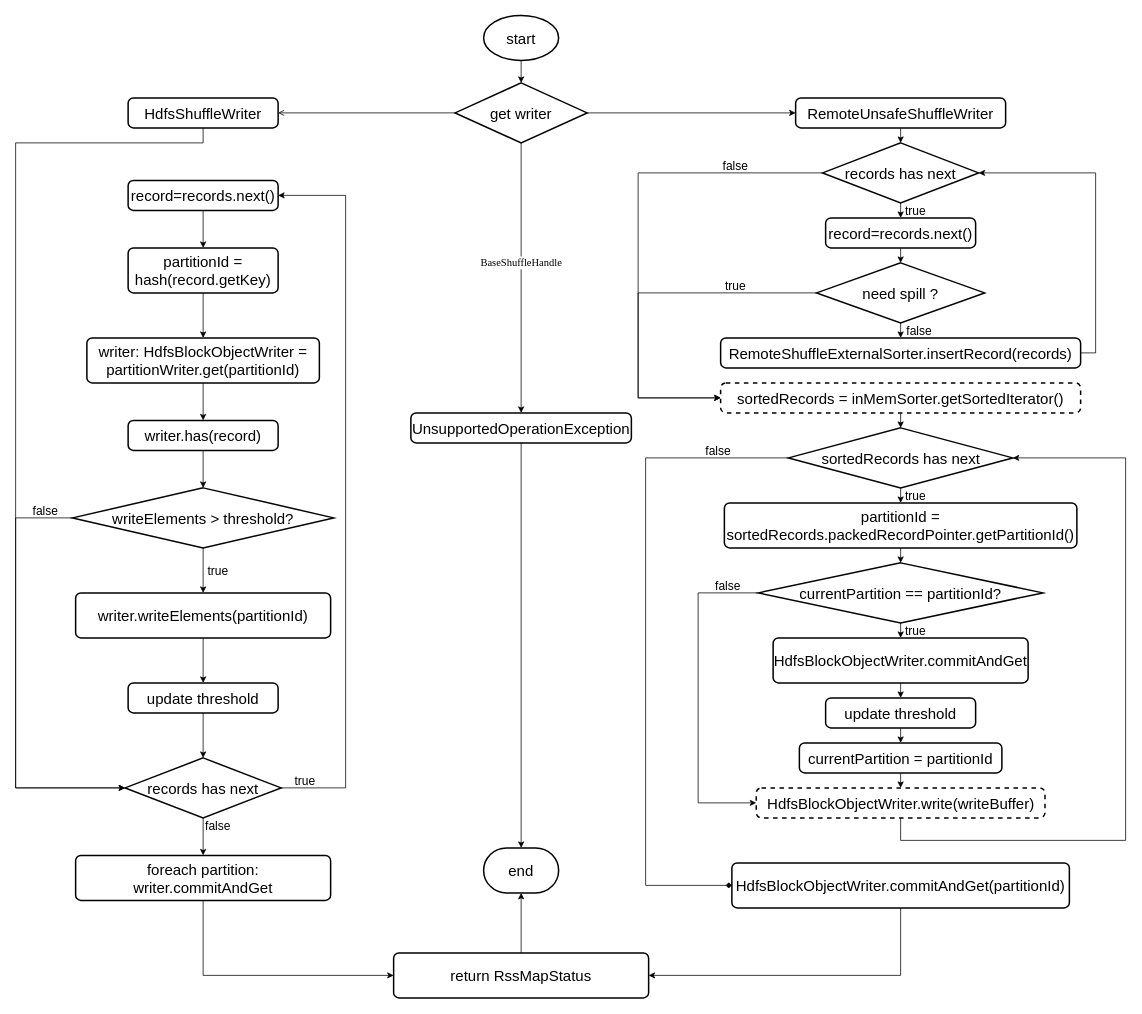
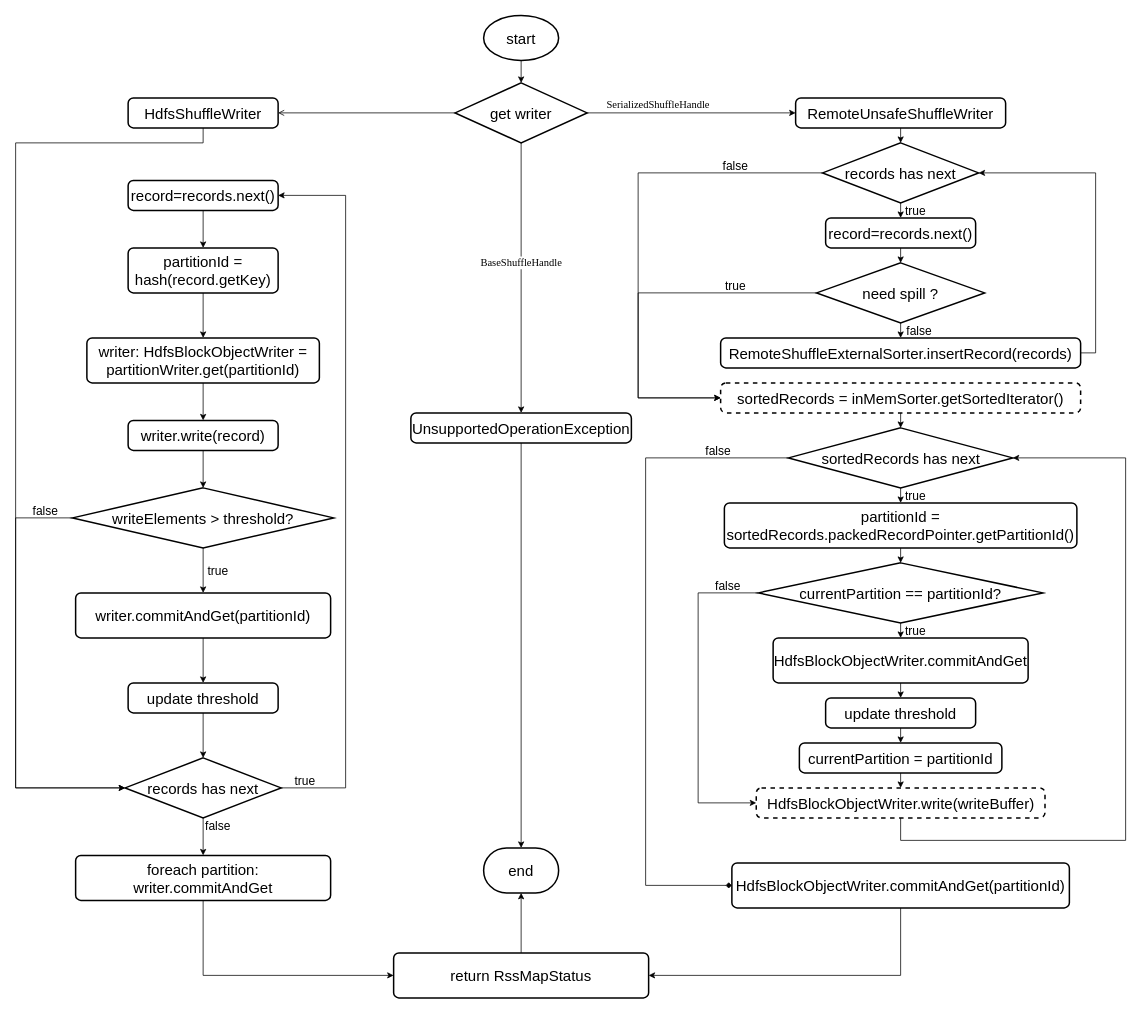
node "SerializedShuffleHandle": added
node "writer.has(record)": label "writer.has(record)" -> "writer.write(record)"
node "writer.writeElements(partitionId)": label "writer.writeElements(partitionId)" -> "writer.commitAndGet(partitionId)"
